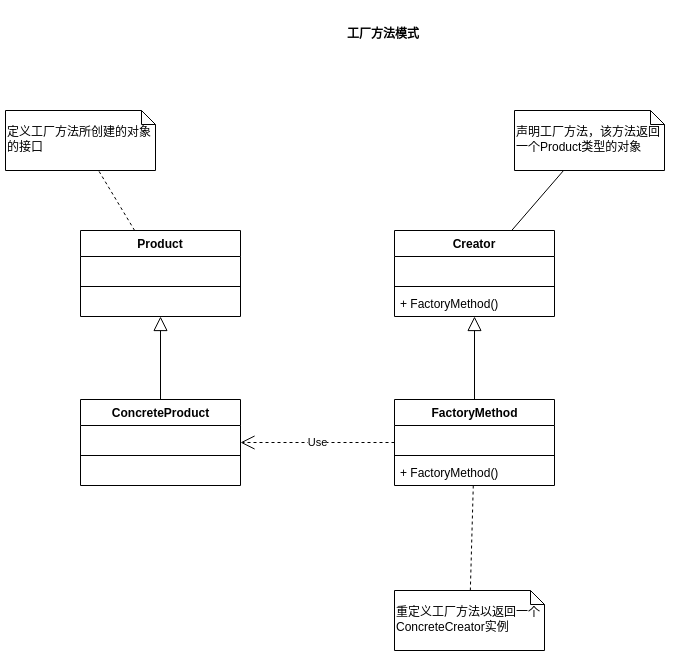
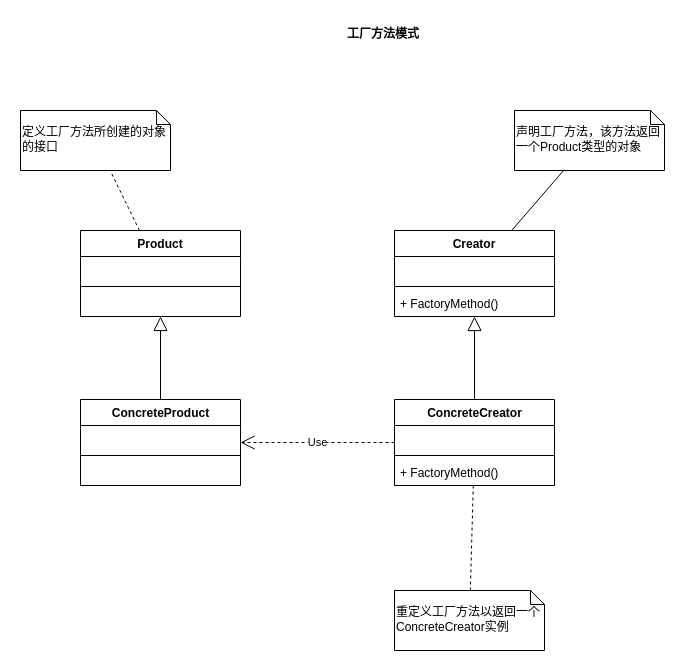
node "定义工厂方法所创建的对象的接口": moved (81, 141) -> (96, 141)
node "FactoryMethod": label "FactoryMethod" -> "ConcreteCreator"
